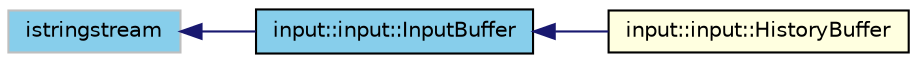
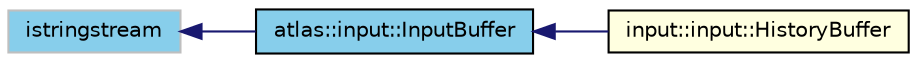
node "input::input::InputBuffer": label "input::input::InputBuffer" -> "atlas::input::InputBuffer"
